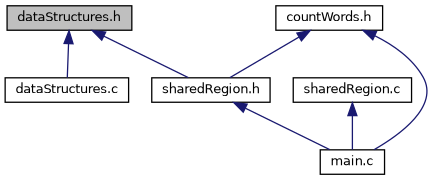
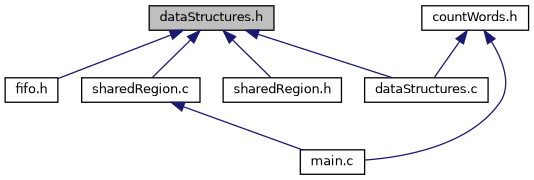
edge "sharedRegion.h" -> "countWords.h": now "dataStructures.c" -> "countWords.h"
edge "sharedRegion.c" -> "dataStructures.h": added
node "fifo.h": added
edge "main.c" -> "sharedRegion.h": removed
